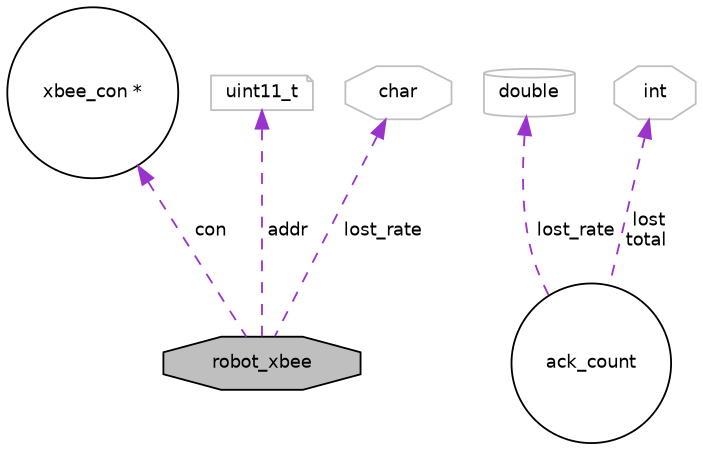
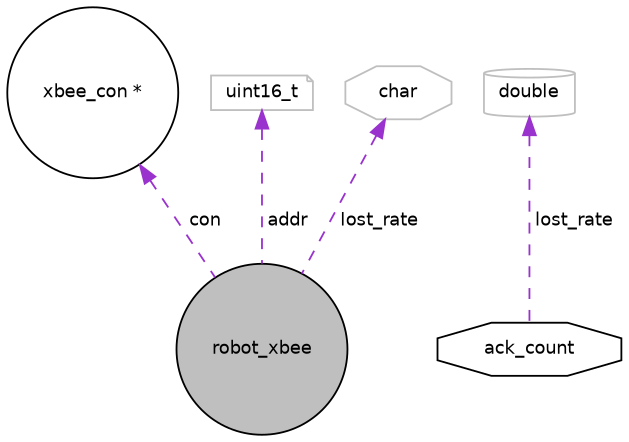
node "uint11_t": label "uint11_t" -> "uint16_t"
node "int": removed
node "robot_xbee": shape octagon -> circle
node "ack_count": shape circle -> octagon
